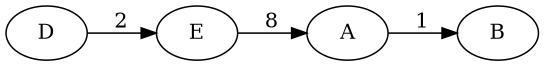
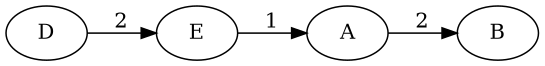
edge "E" -> "A": label "8" -> "1"
edge "A" -> "B": label "1" -> "2"
